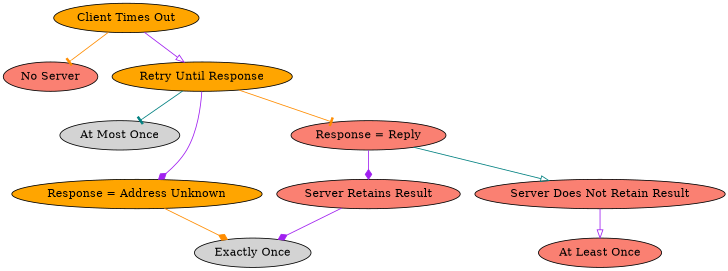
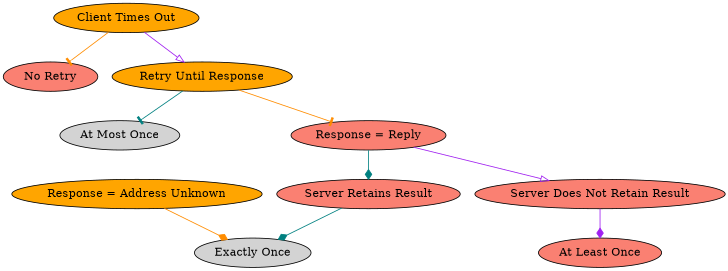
node "No Server": label "No Server" -> "No Retry"
edge "Retry Until Response" -> "Response = Address Unknown": removed
edge "Response = Reply" -> "Server Retains Result": color purple -> teal
edge "Response = Reply" -> "Server Does Not Retain Result": color teal -> purple
edge "Server Does Not Retain Result" -> "At Least Once": arrowhead onormal -> diamond
edge "Server Retains Result" -> "Exactly Once": color purple -> teal
